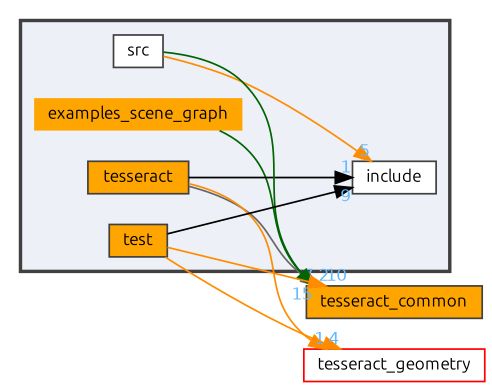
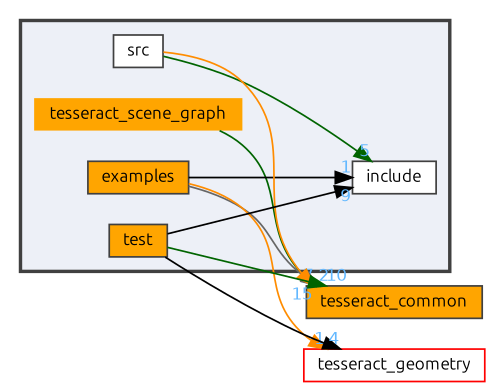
edge "src" -> "include": color darkorange -> darkgreen
node "examples_scene_graph": label "examples_scene_graph" -> "tesseract_scene_graph"
edge "src" -> "tesseract_common": color darkgreen -> darkorange
node "tesseract": label "tesseract" -> "examples"
edge "test" -> "tesseract_common": color darkorange -> darkgreen
edge "test" -> "tesseract_geometry": color darkorange -> black
